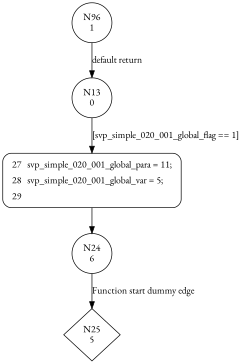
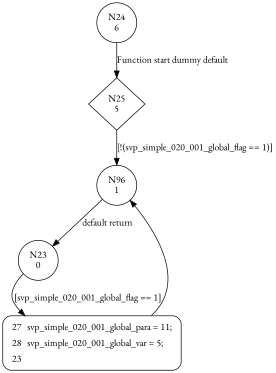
node "N13 0": label "N13 0" -> "N23 0"
edge "N25 5" -> "N96 1": added, label "[!(svp_simple_020_001_global_flag == 1)]"
node "27": text "29" -> "23"
edge "27" -> "N24 6": now "27" -> "N96 1"
edge "N24 6" -> "N25 5": label "Function start dummy edge" -> "Function start dummy default"
